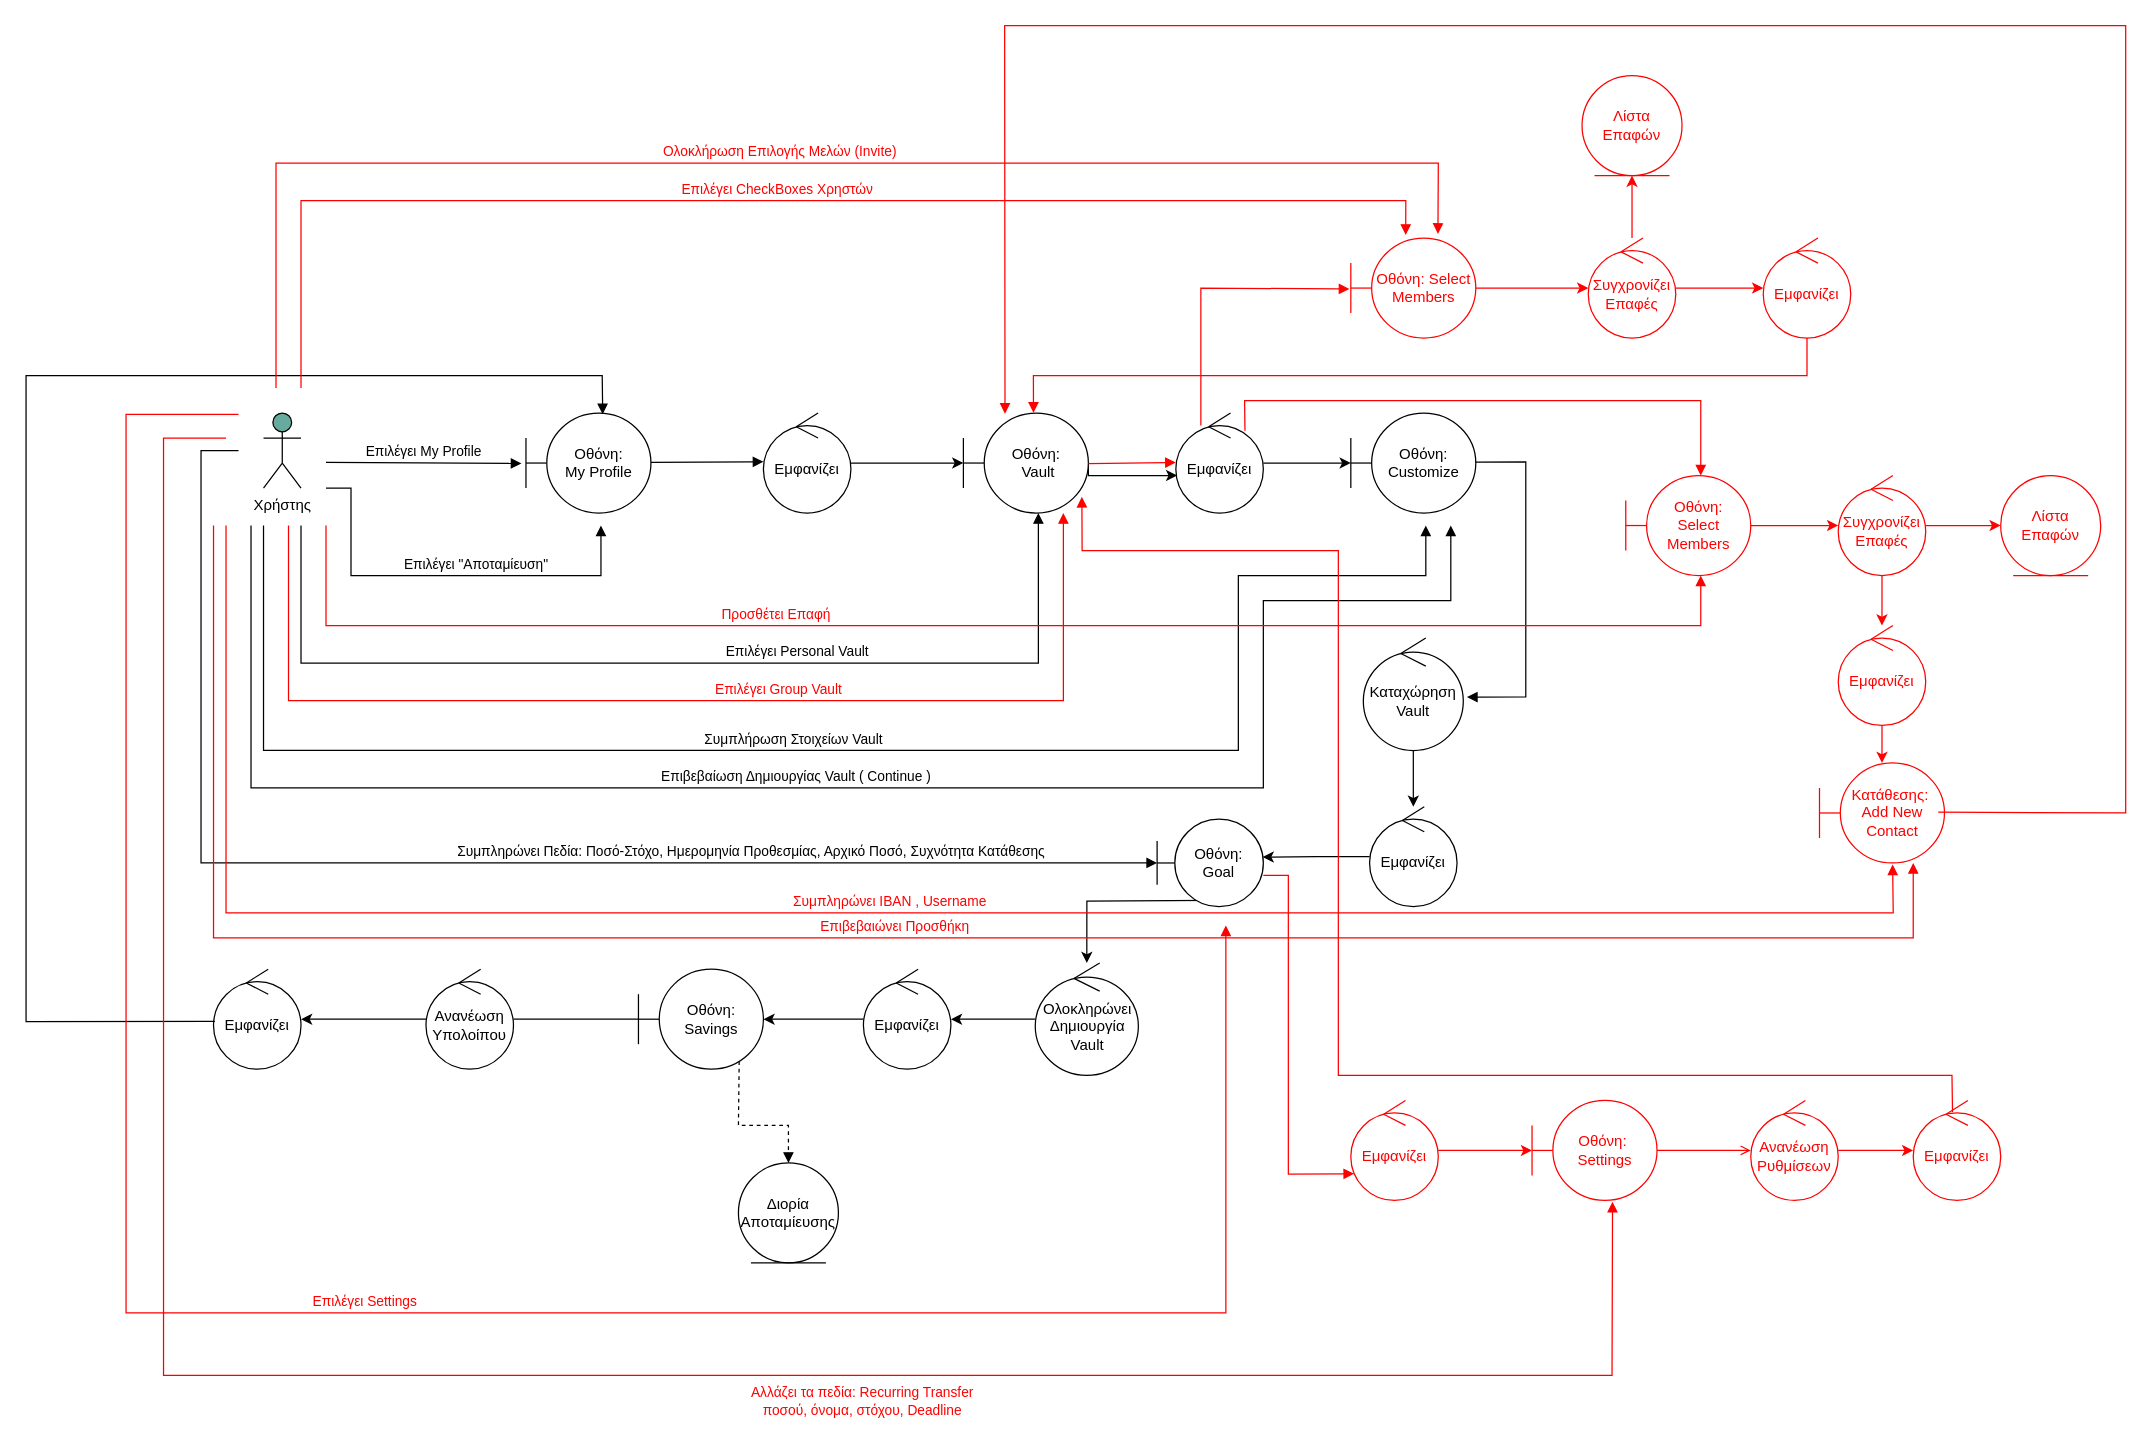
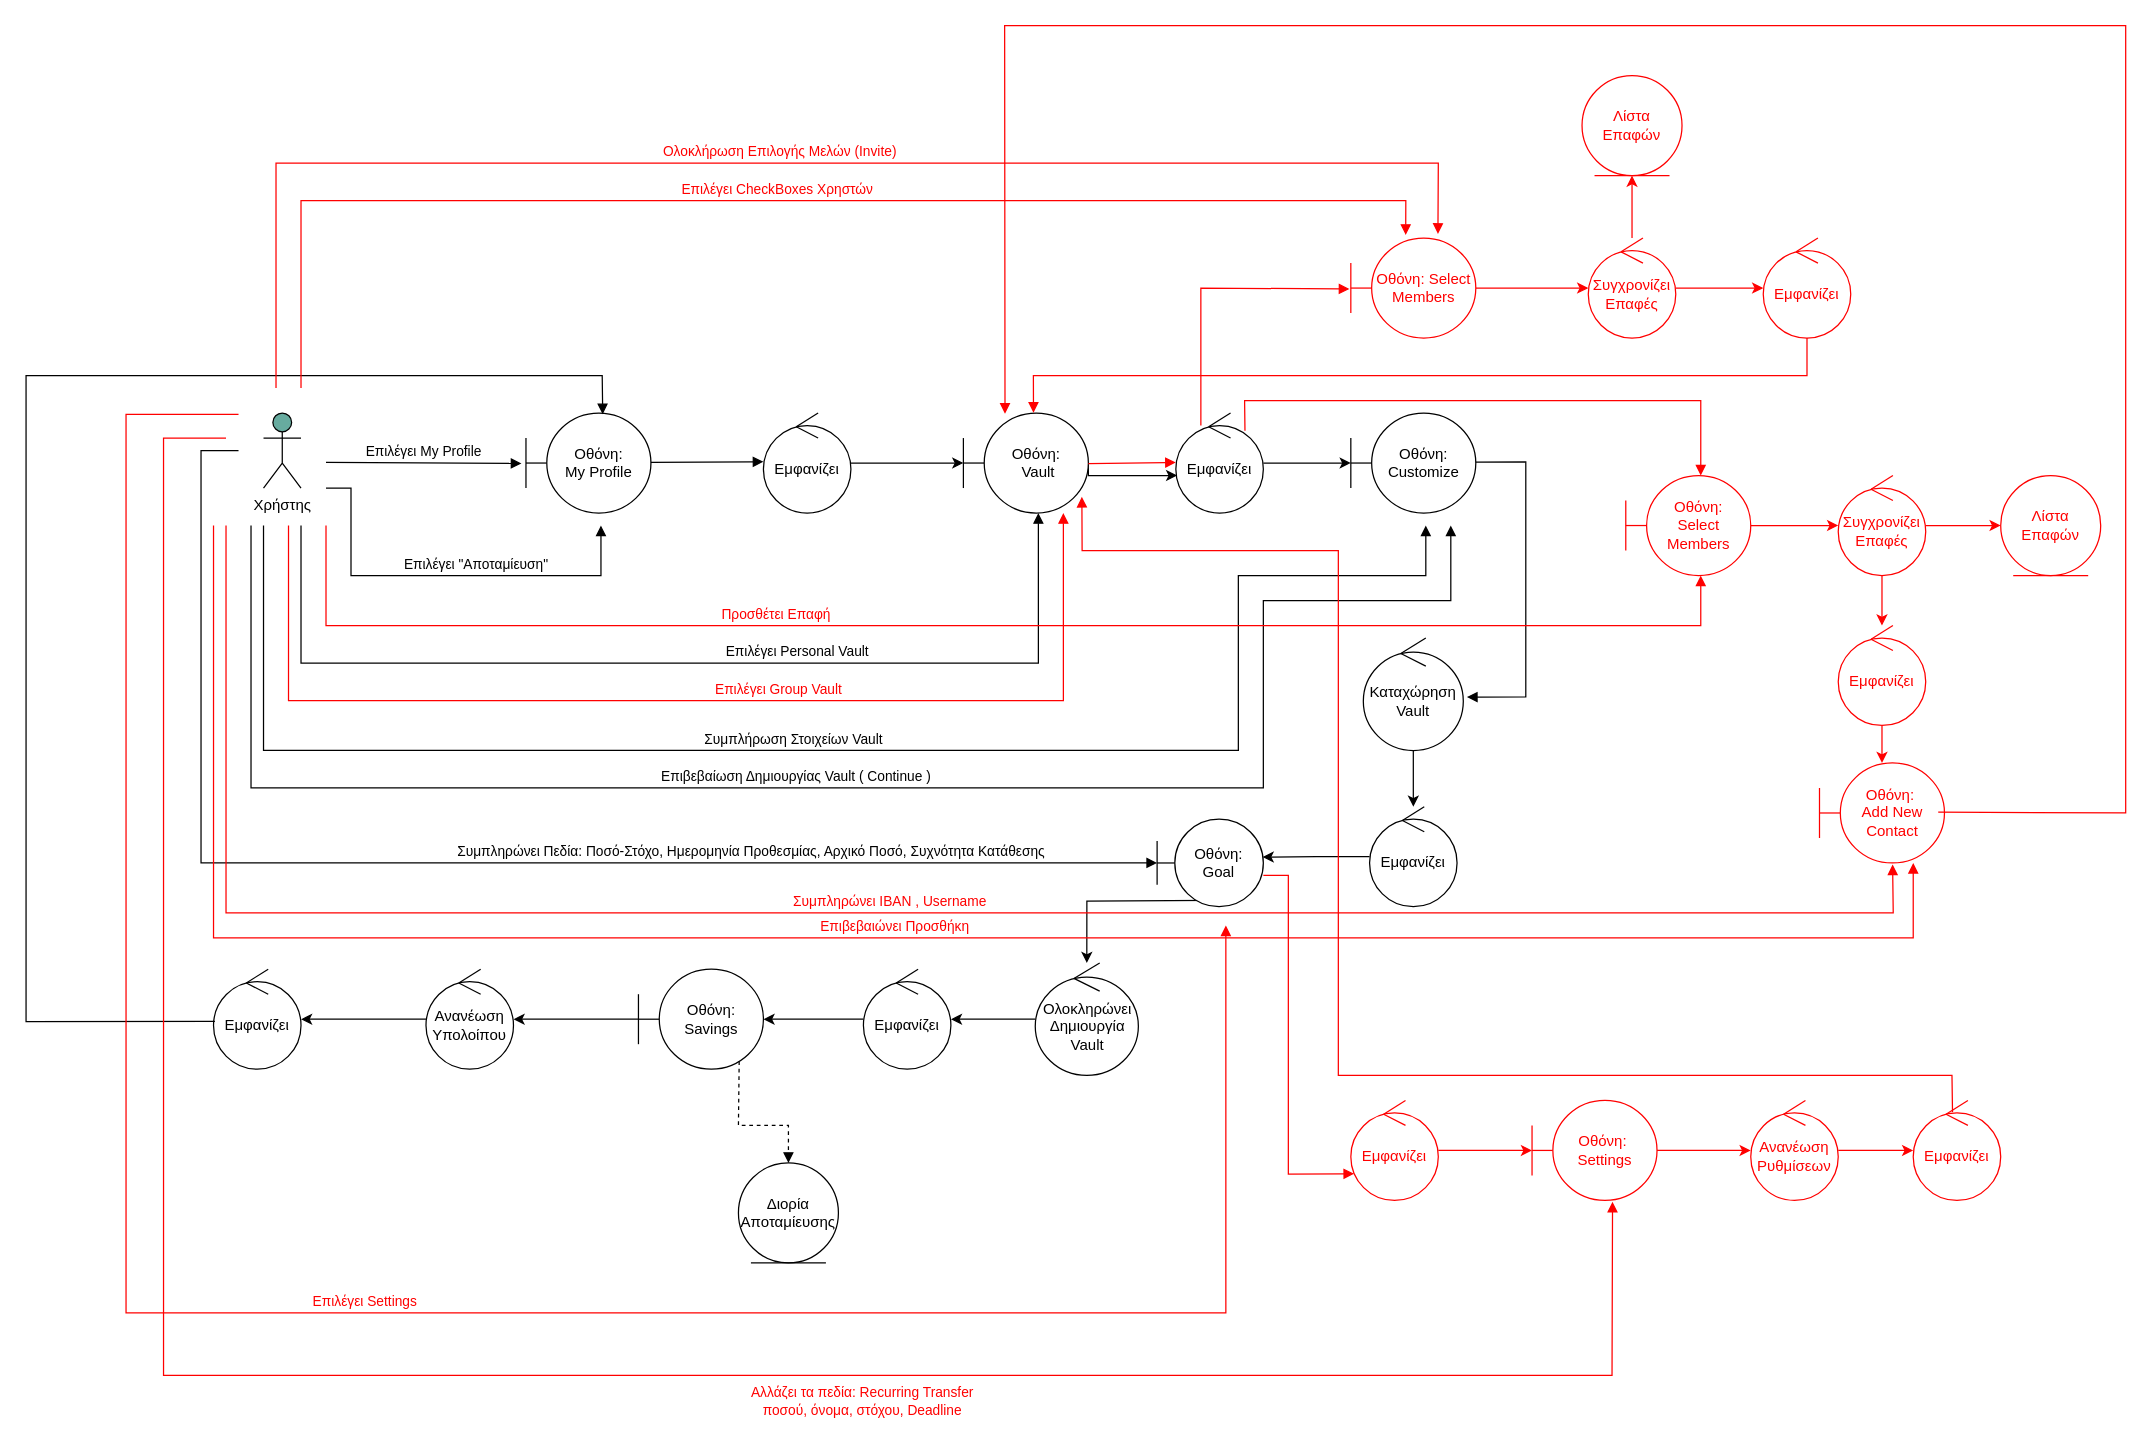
node "Κατάθεσης: Add New Contact": label "Κατάθεσης: Add New Contact" -> "Οθόνη: Add New Contact"
edge "Ανανέωση Υπολοίπου" -- "Οθόνη: Savings": arrowhead none -> classic
edge "Οθόνη: Settings" -> "Ανανέωση Ρυθμίσεων": arrowhead open -> classic
